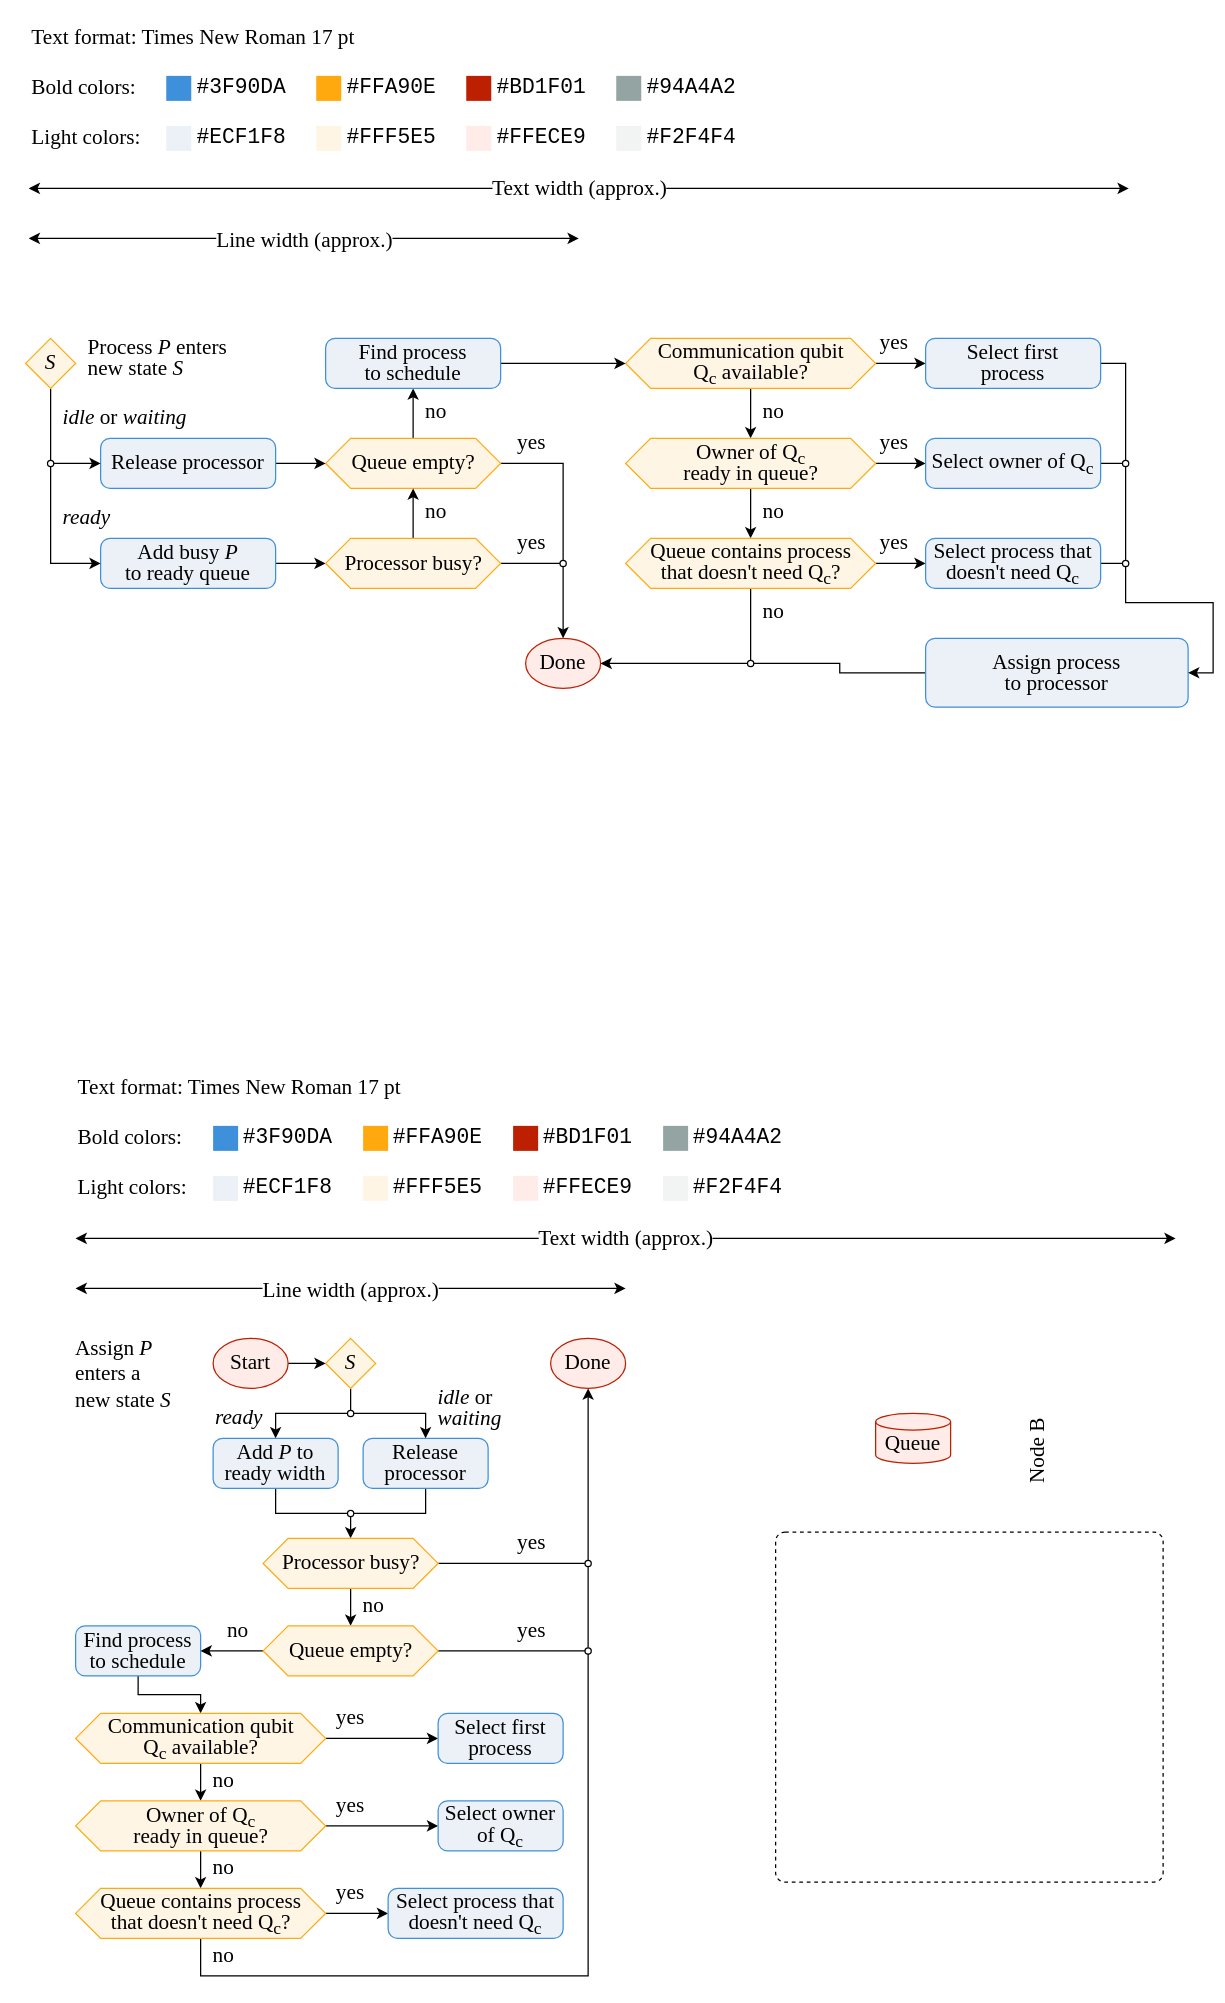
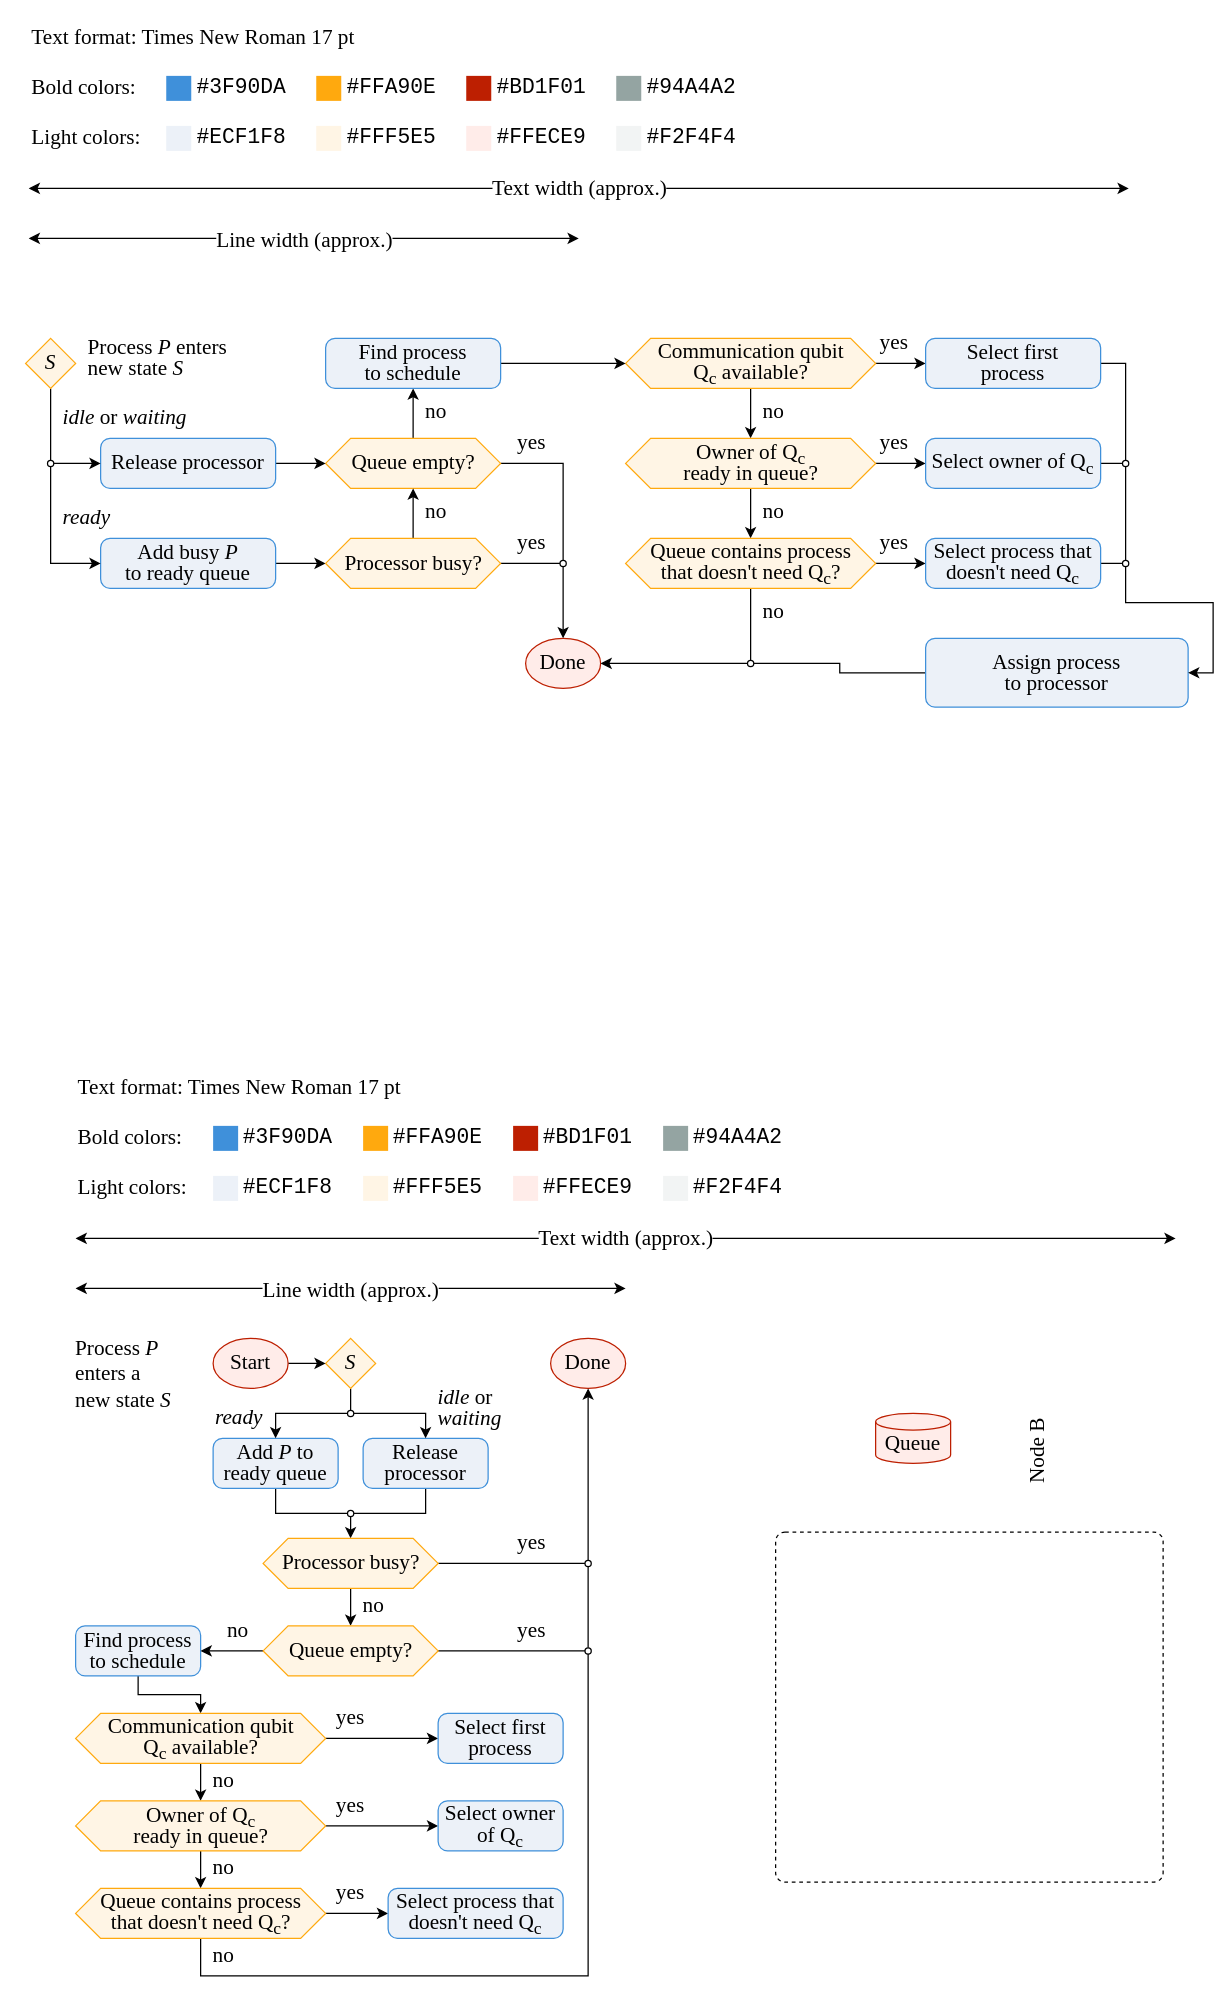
node "Assign P enters a new state S": label "Assign P enters a new state S" -> "Process P enters a new state S"
node "Add P to ready width": label "Add P to ready width" -> "Add P to ready queue"
